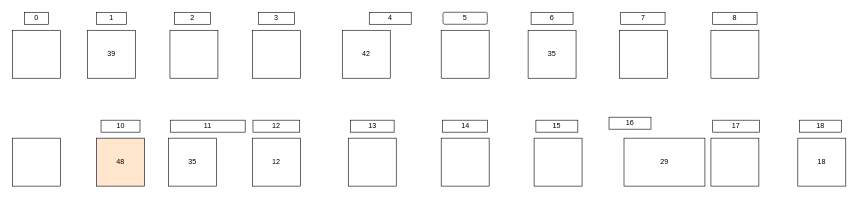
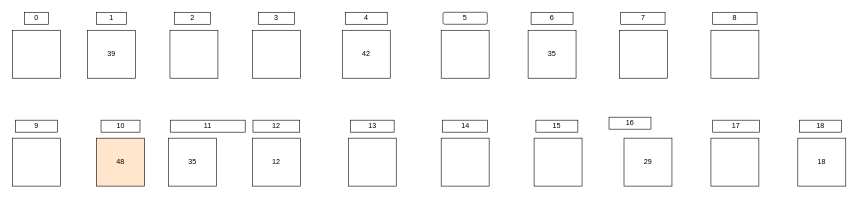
node "4": moved (390, 18) -> (366, 18)
node "9": added
node "29": size 81x48 -> 48x48
